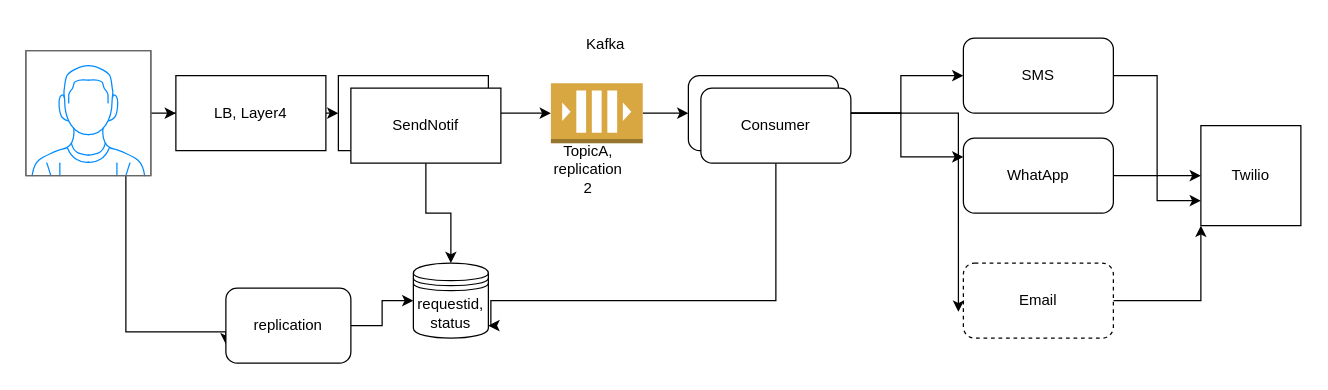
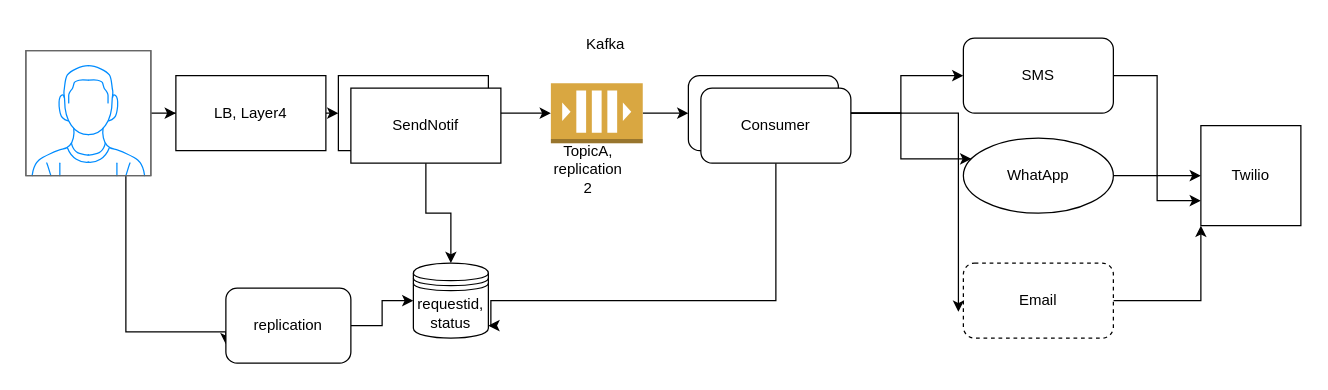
node "WhatApp": shape rounded rectangle -> ellipse
